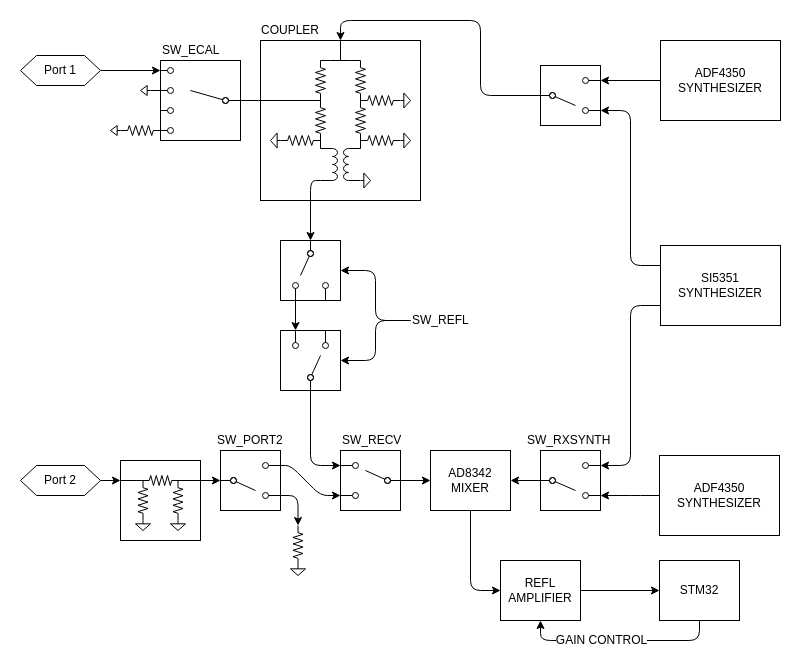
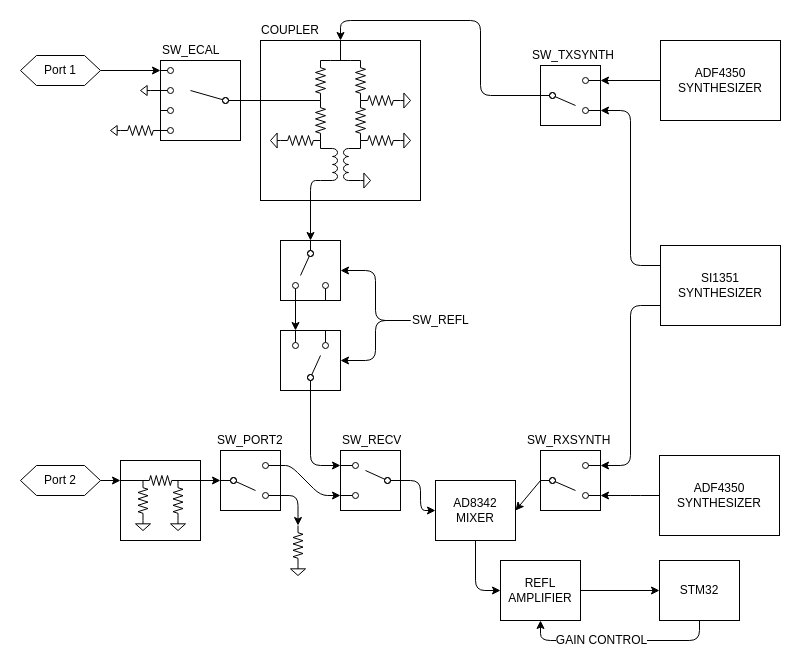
node "SW_TXSYNTH": added
node "SI5351 SYNTHESIZER": label "SI5351 SYNTHESIZER" -> "SI1351 SYNTHESIZER"
node "AD8342 MIXER": moved (471, 481) -> (476, 511)
